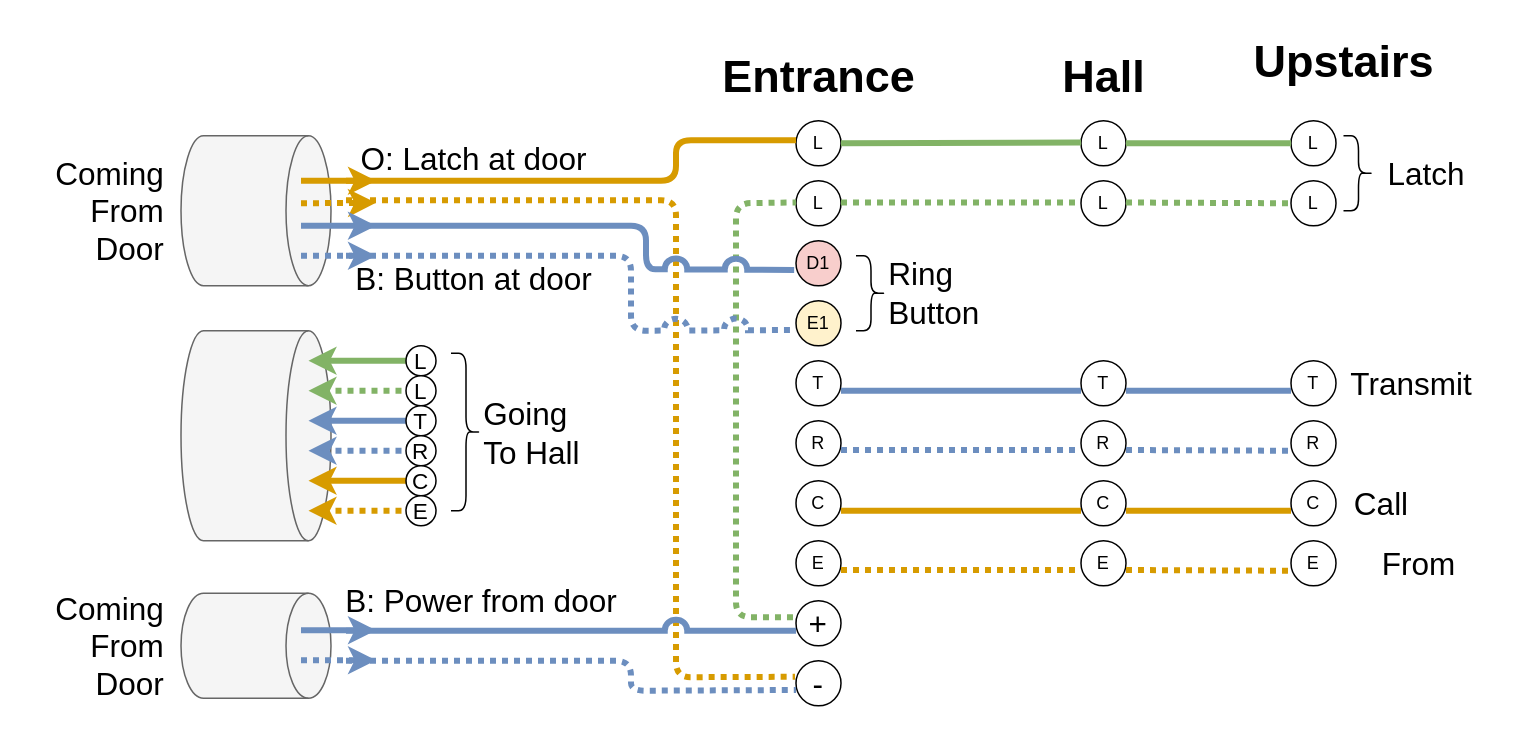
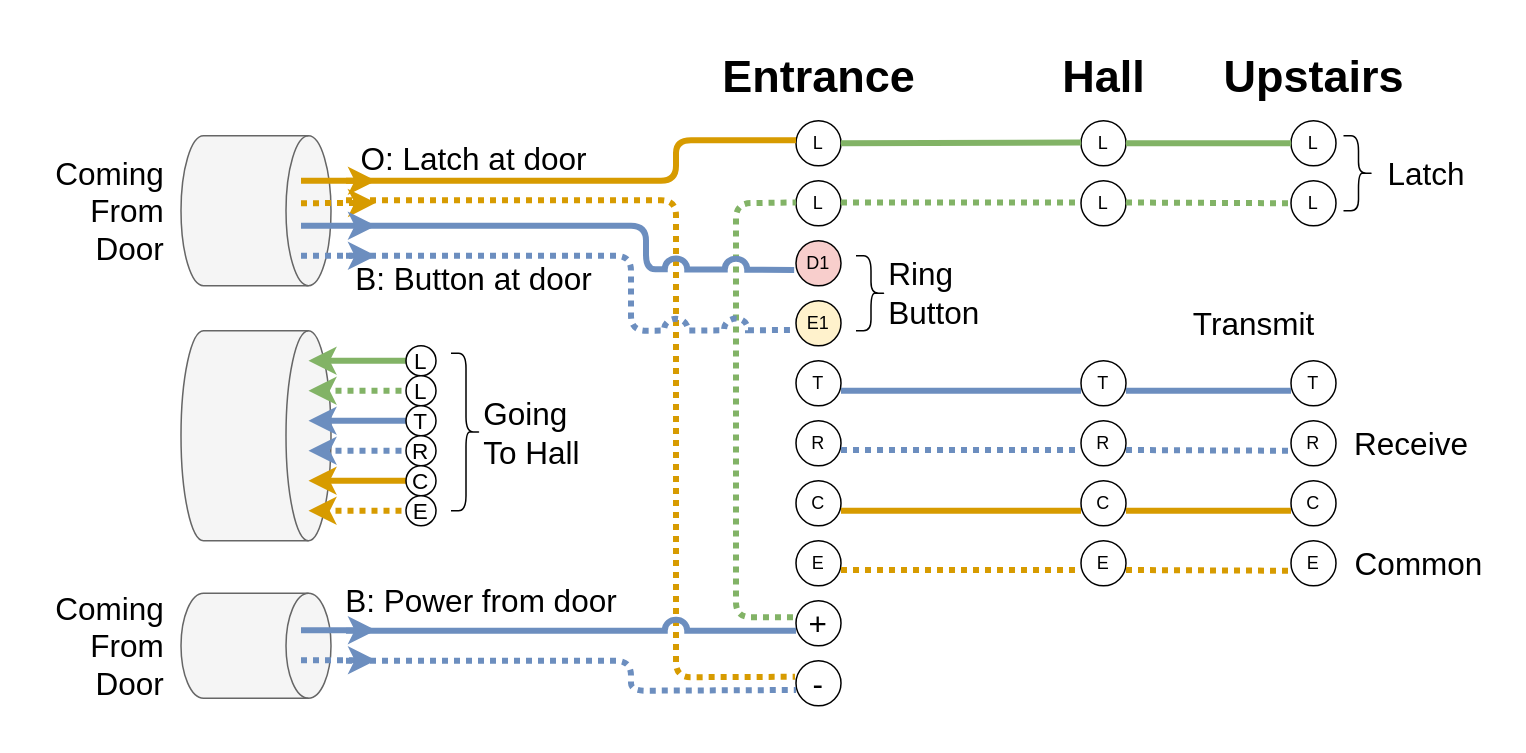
node "Upstairs": moved (1343, 61) -> (1313, 76)
node "Transmit": moved (1411, 383) -> (1253, 323)
node "Receive": added
node "Call": removed
node "From": label "From" -> "Common"
